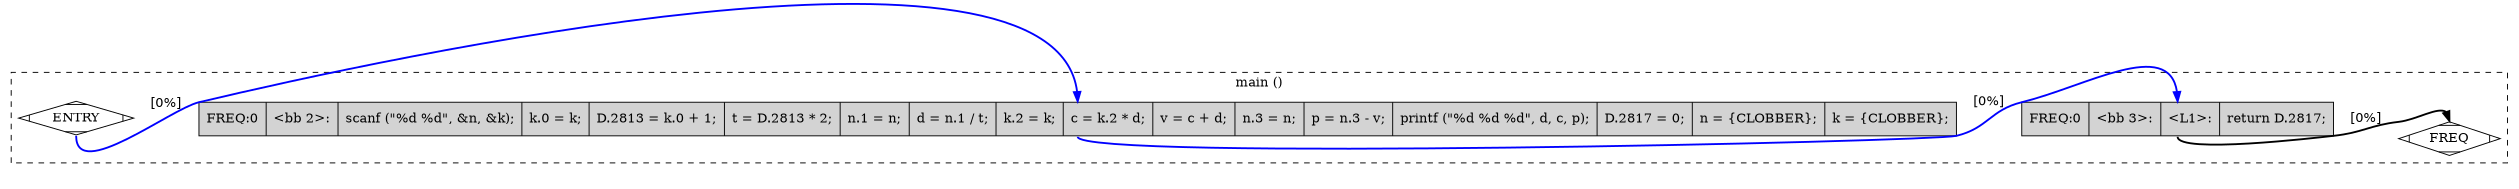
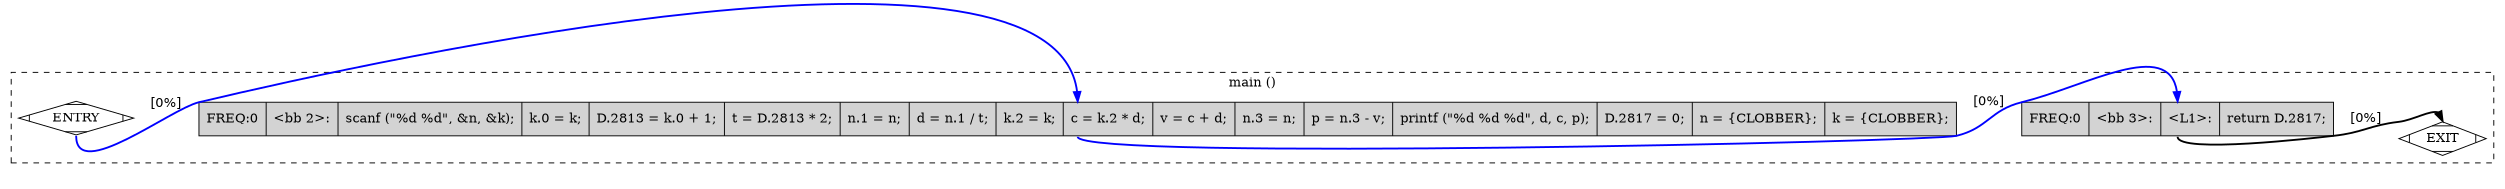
node "FREQ": label "FREQ" -> "EXIT"
